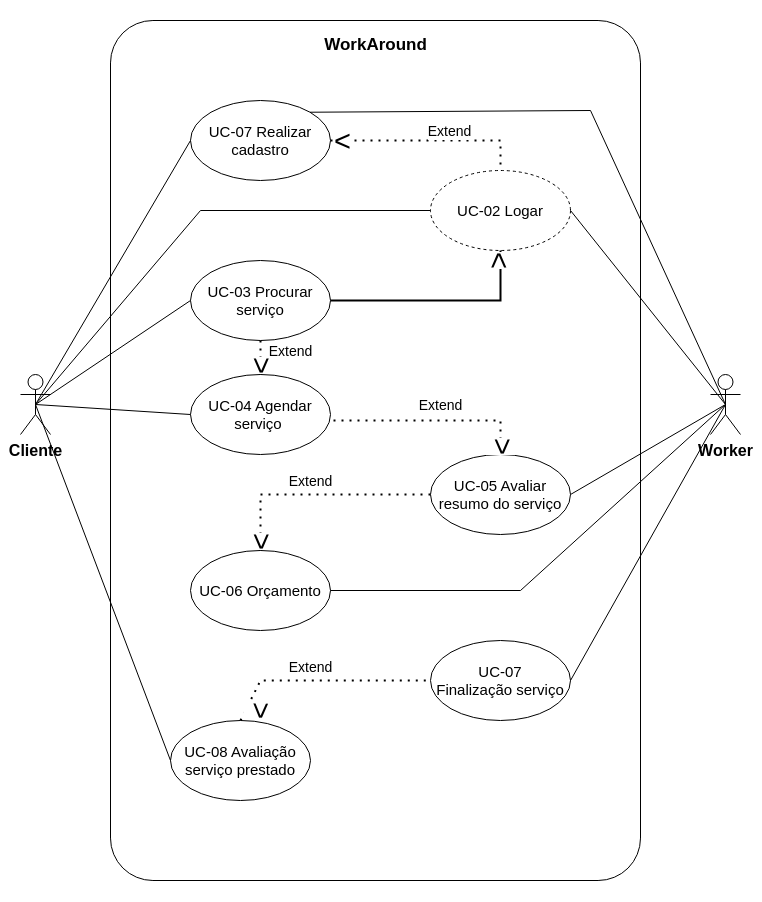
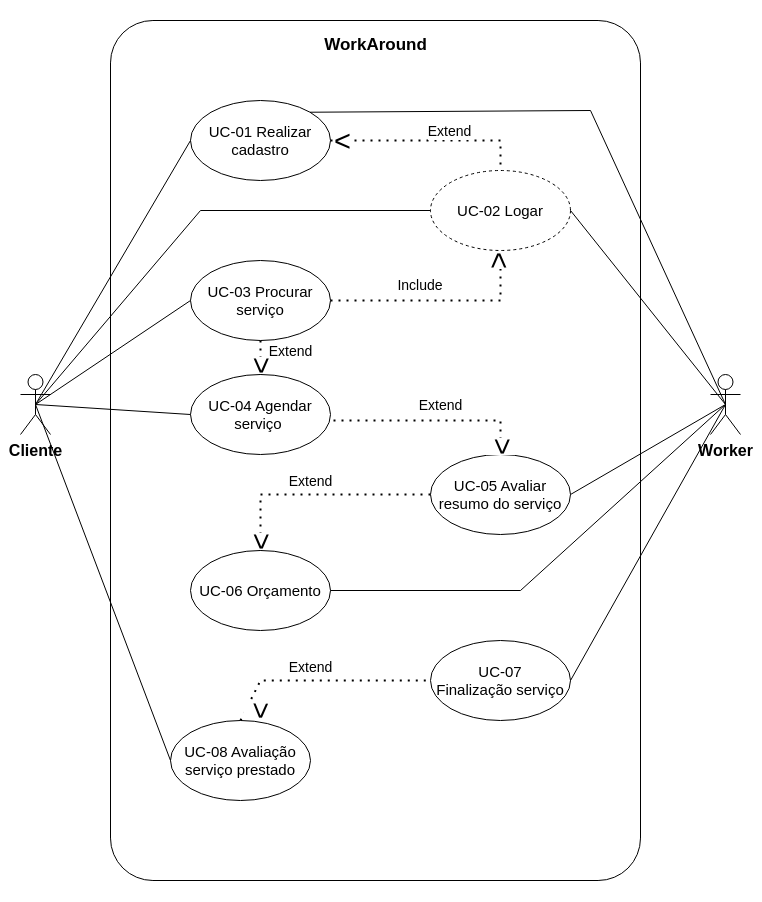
node "UC-07 Realizar cadastro": label "UC-07 Realizar cadastro" -> "UC-01 Realizar cadastro"
node "Include": added
edge "UC-02 Logar" -- "UC-03 Procurar serviço": style solid -> dashed
